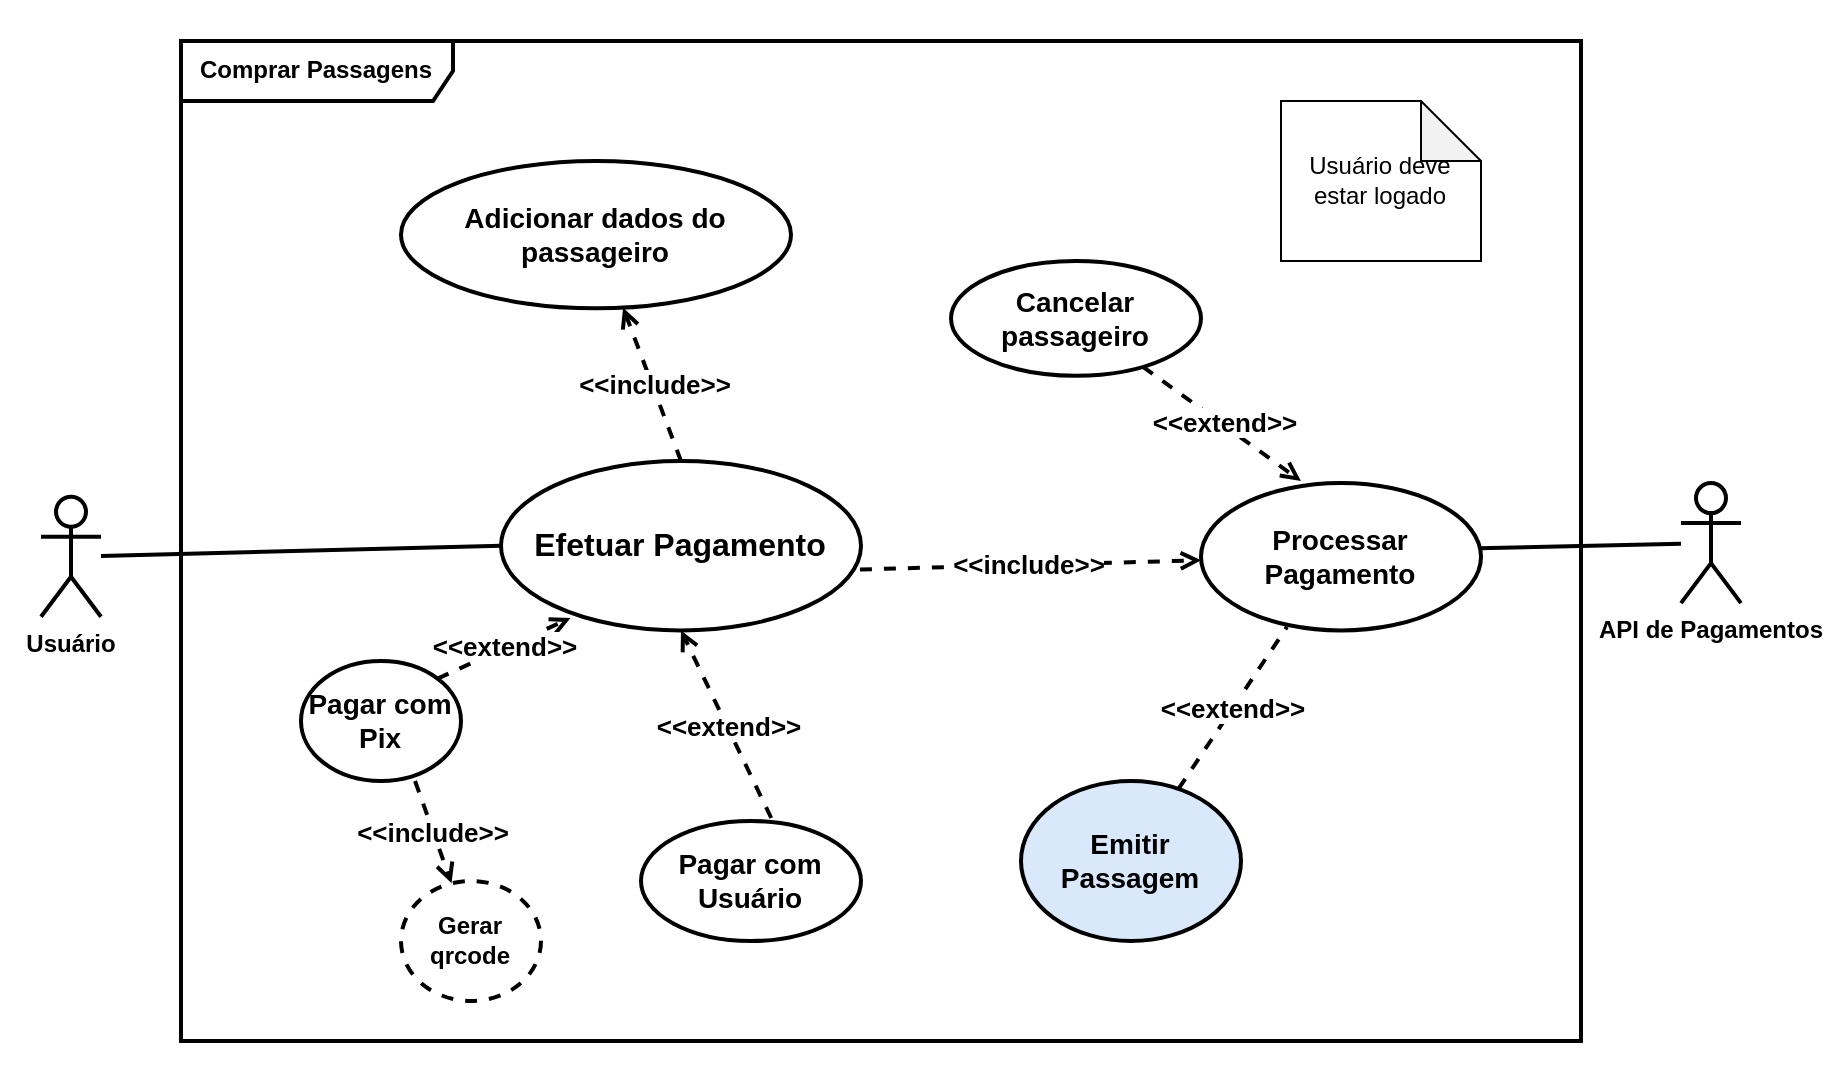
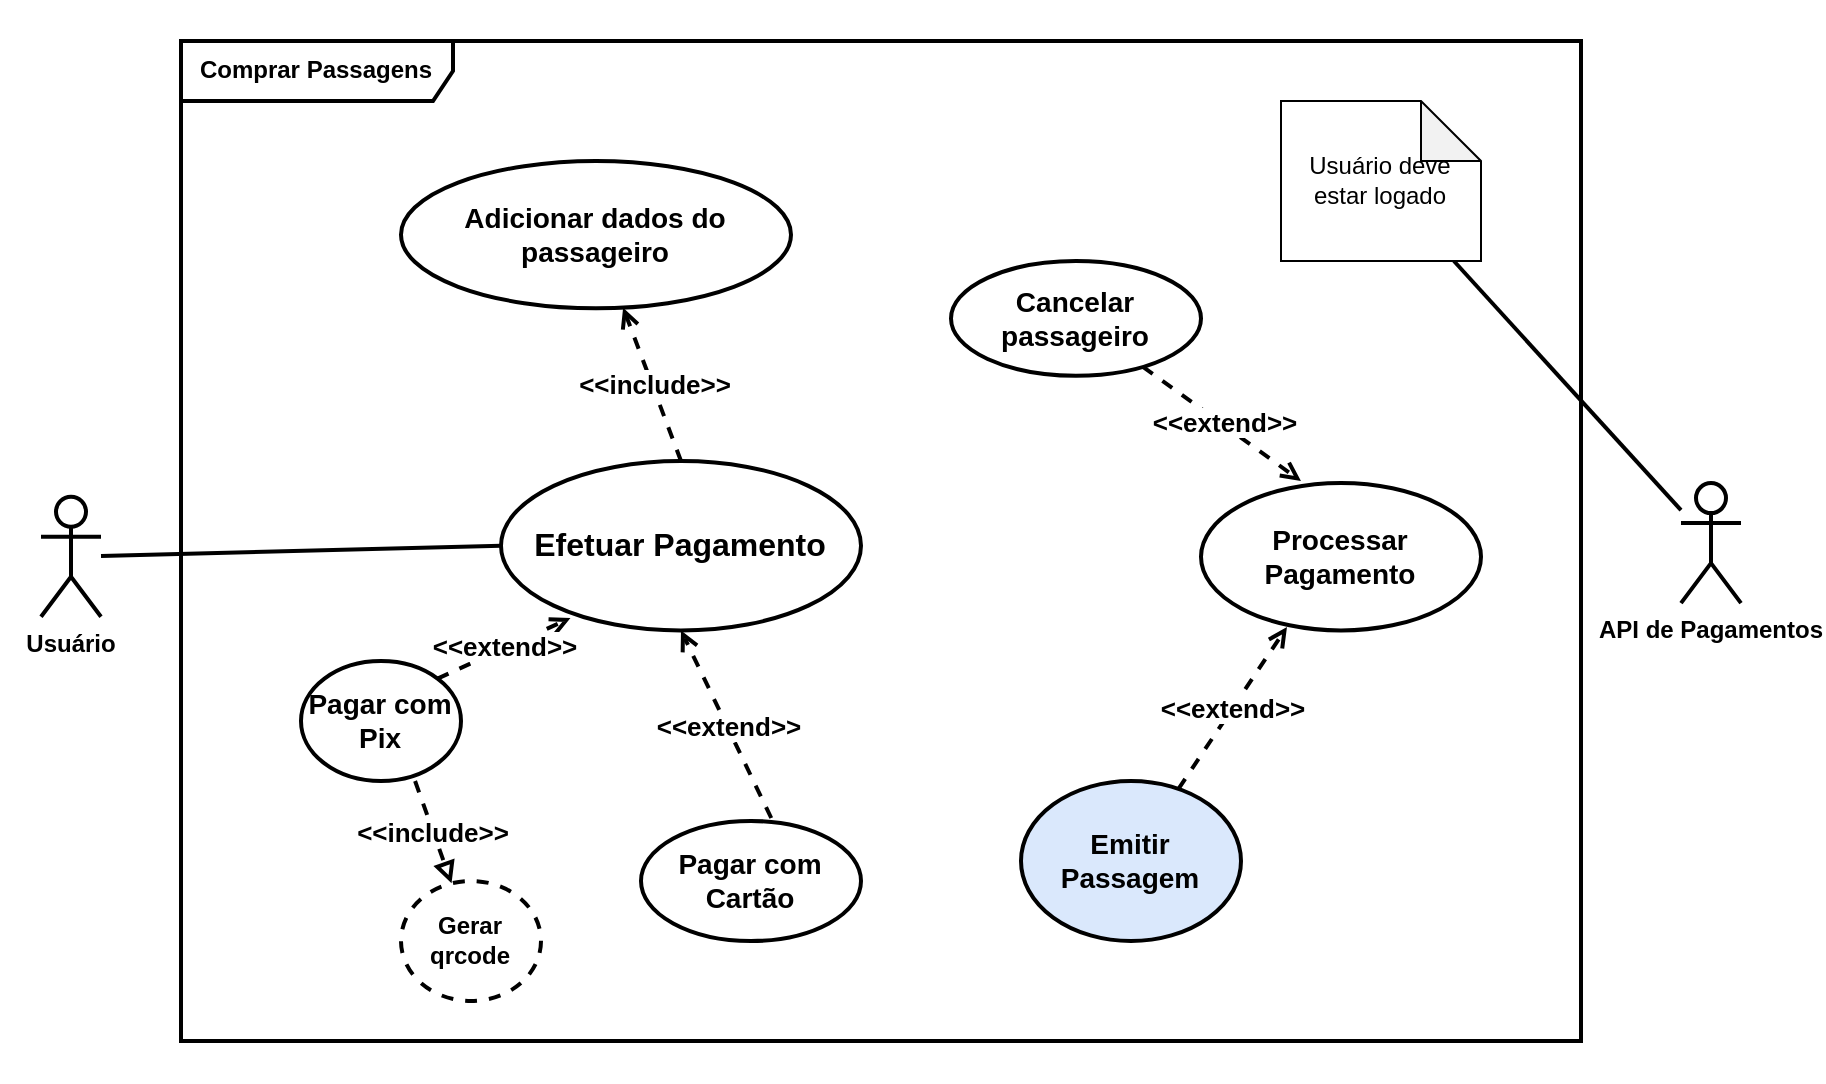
edge "API de Pagamentos" -- "Processar Pagamento": now "API de Pagamentos" -- "Usuário deve estar logado"
edge "Efetuar Pagamento" -> "Processar Pagamento": removed, label "<<include>>"
edge "Processar Pagamento" -- "Emitir Passagem": arrowhead none -> open
edge "Pagar com Pix" -> "Gerar qrcode": arrowhead open -> block
node "Pagar com Usuário": label "Pagar com Usuário" -> "Pagar com Cartão"
